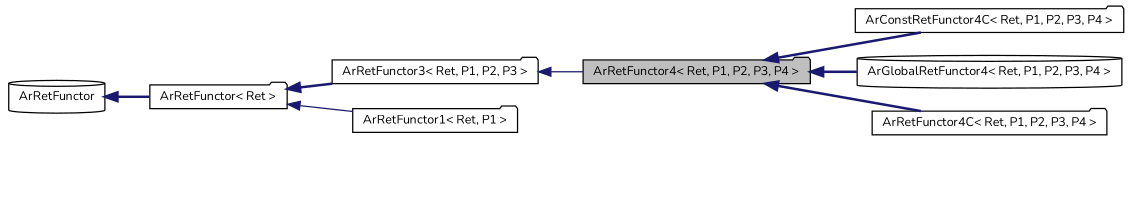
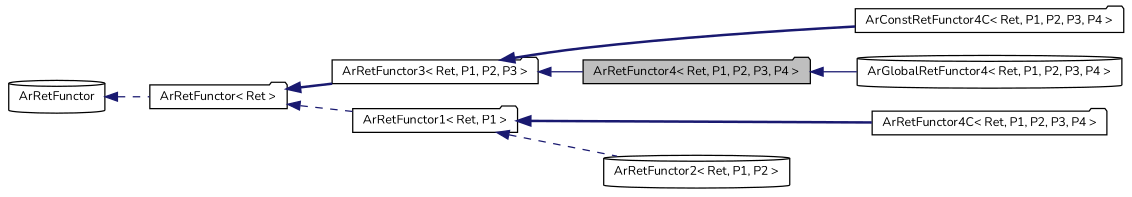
edge "ArConstRetFunctor4C< Ret, P1, P2, P3, P4 >" -> "ArRetFunctor4< Ret, P1, P2, P3, P4 >": now "ArConstRetFunctor4C< Ret, P1, P2, P3, P4 >" -> "ArRetFunctor3< Ret, P1, P2, P3 >"
edge "ArGlobalRetFunctor4< Ret, P1, P2, P3, P4 >" -> "ArRetFunctor4< Ret, P1, P2, P3, P4 >": style bold -> solid
edge "ArRetFunctor< Ret >" -> "ArRetFunctor": style bold -> dashed
edge "ArRetFunctor4C< Ret, P1, P2, P3, P4 >" -> "ArRetFunctor4< Ret, P1, P2, P3, P4 >": now "ArRetFunctor4C< Ret, P1, P2, P3, P4 >" -> "ArRetFunctor1< Ret, P1 >"
edge "ArRetFunctor1< Ret, P1 >" -> "ArRetFunctor< Ret >": style solid -> dashed
node "ArRetFunctor2< Ret, P1, P2 >": added
